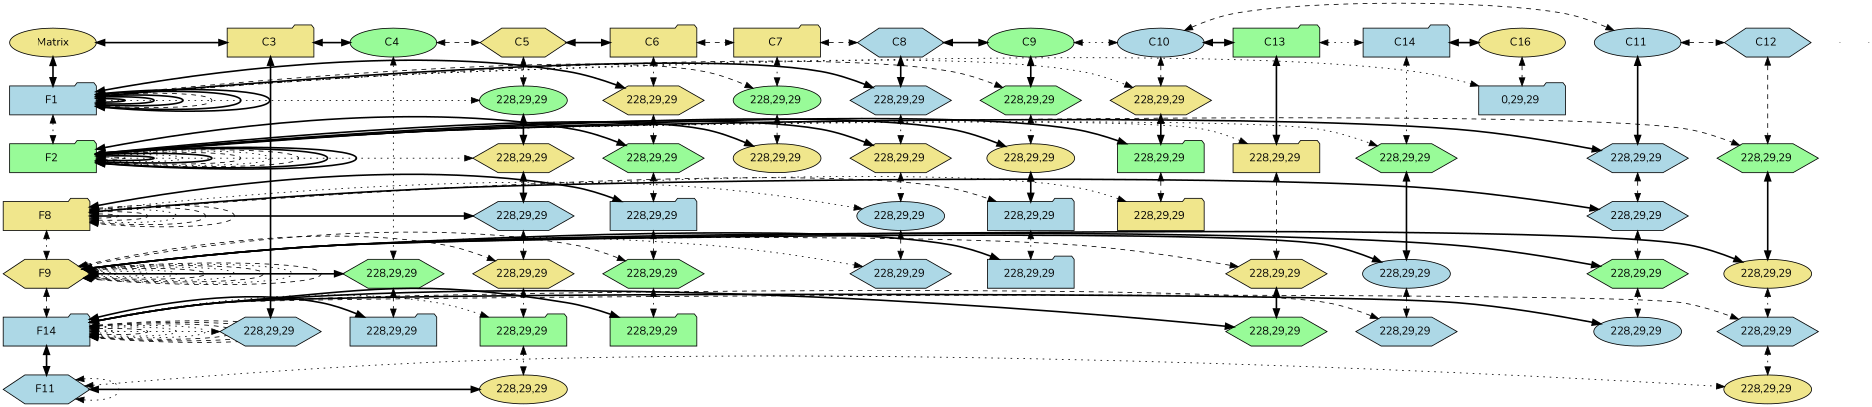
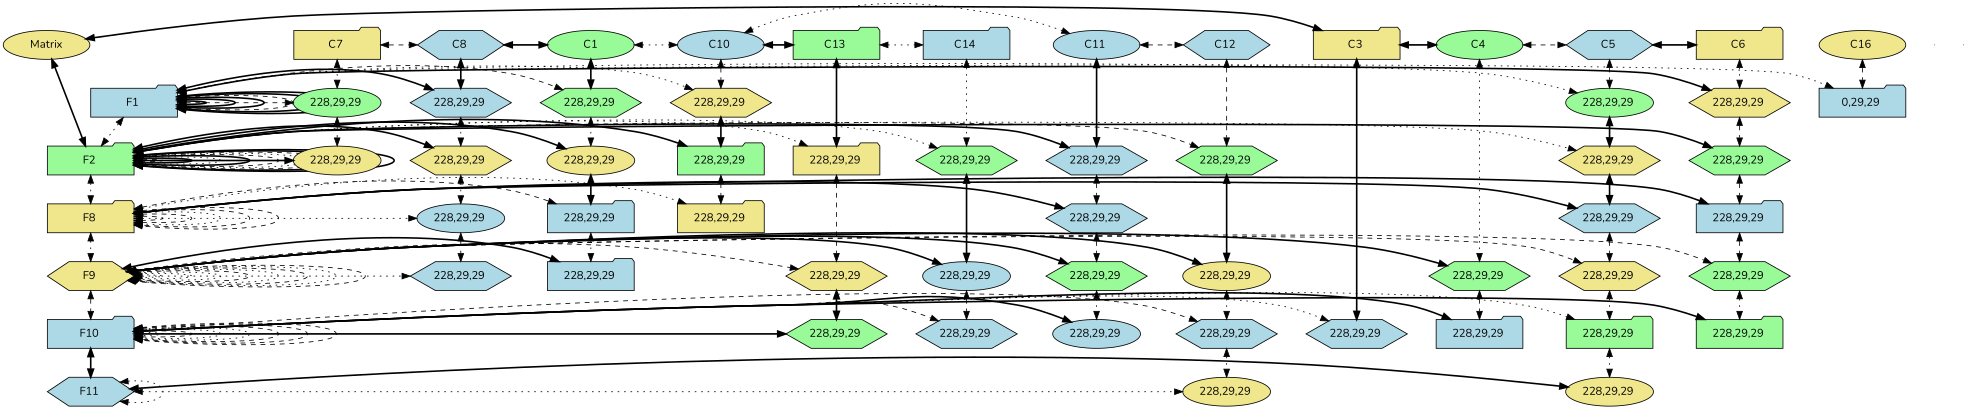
edge "C10" -- "C11": style dashed -> dotted
node "C5": fillcolor khaki -> lightblue
edge "C6" -- "C7": removed
node "C9": label "C9" -> "C1"
edge "C14" -- "C16": removed
edge "Matrix" -- "F1": now "Matrix" -- "F2"
edge "F2" -- "F8": added
node "F14": label "F14" -> "F10"
